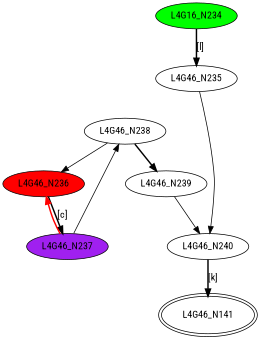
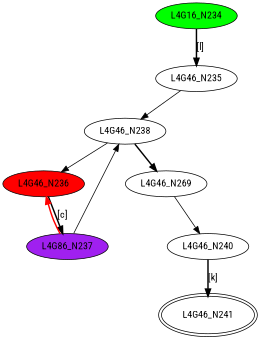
edge "L4G46_N235" -> "L4G46_N240": now "L4G46_N235" -> "L4G46_N238"
node "L4G46_N239": label "L4G46_N239" -> "L4G46_N269"
node "L4G46_N237": label "L4G46_N237" -> "L4G86_N237"
node "L4G46_N141": label "L4G46_N141" -> "L4G46_N241"
